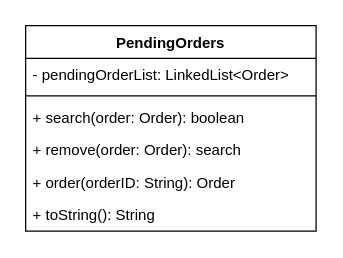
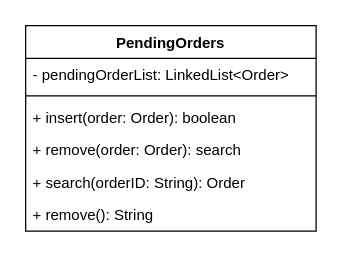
node "+ search(order: Order): boolean": label "+ search(order: Order): boolean" -> "+ insert(order: Order): boolean"
node "+ order(orderID: String): Order": label "+ order(orderID: String): Order" -> "+ search(orderID: String): Order"
node "+ toString(): String": label "+ toString(): String" -> "+ remove(): String"
